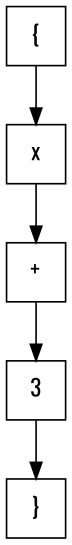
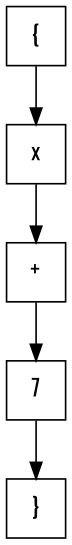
node "3": label "3" -> "7"
